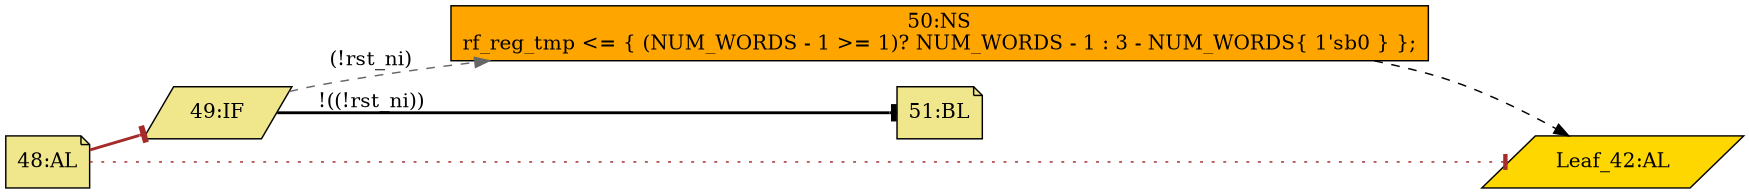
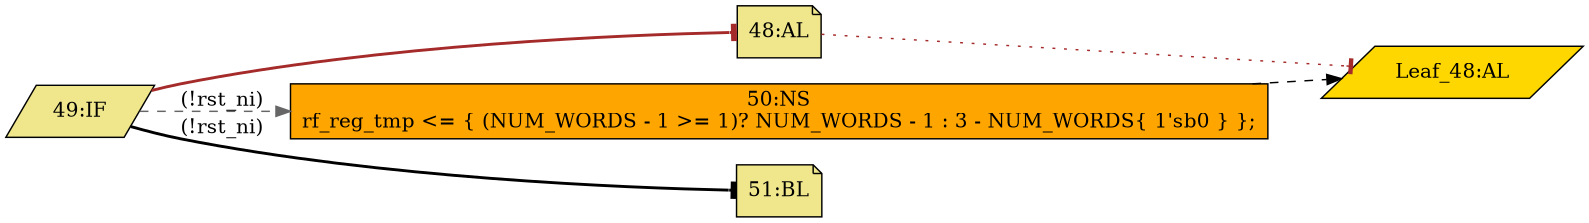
edge "49:IF" -> "51:BL": label "!((!rst_ni))" -> "(!rst_ni)"
edge "48:AL" -> "49:IF": reversed
node "Leaf_42:AL": label "Leaf_42:AL" -> "Leaf_48:AL"
